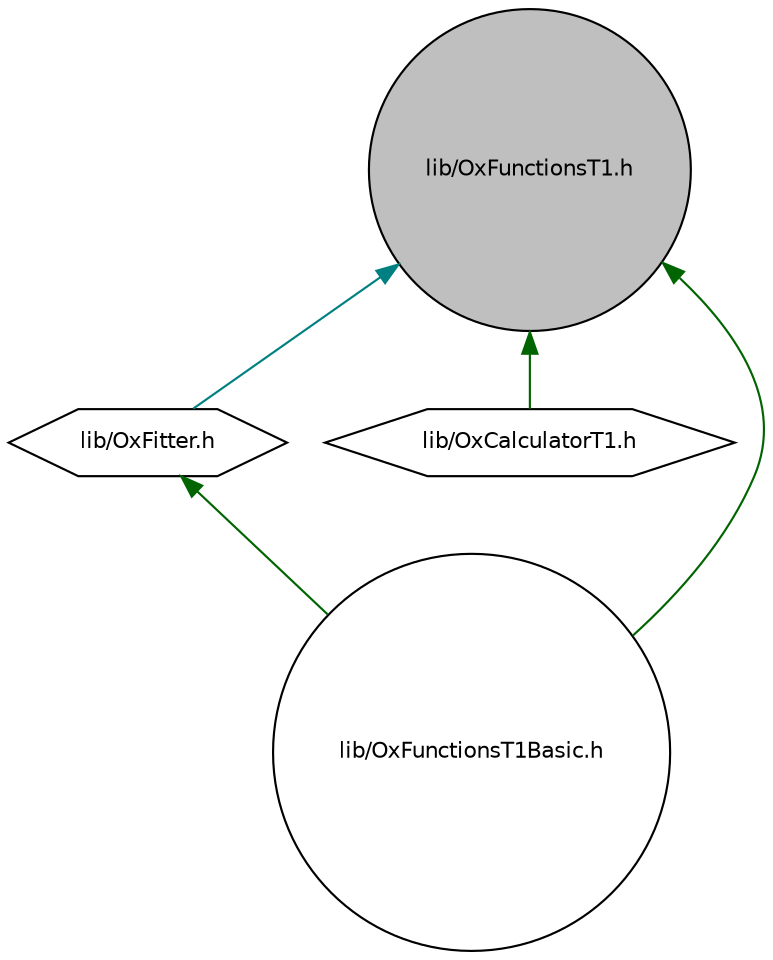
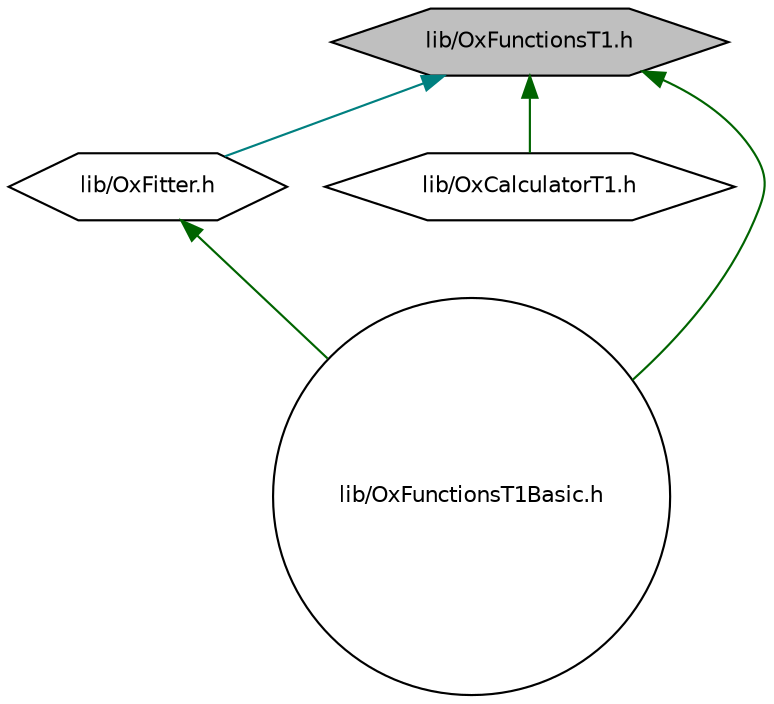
node "lib/OxFunctionsT1.h": shape circle -> hexagon
